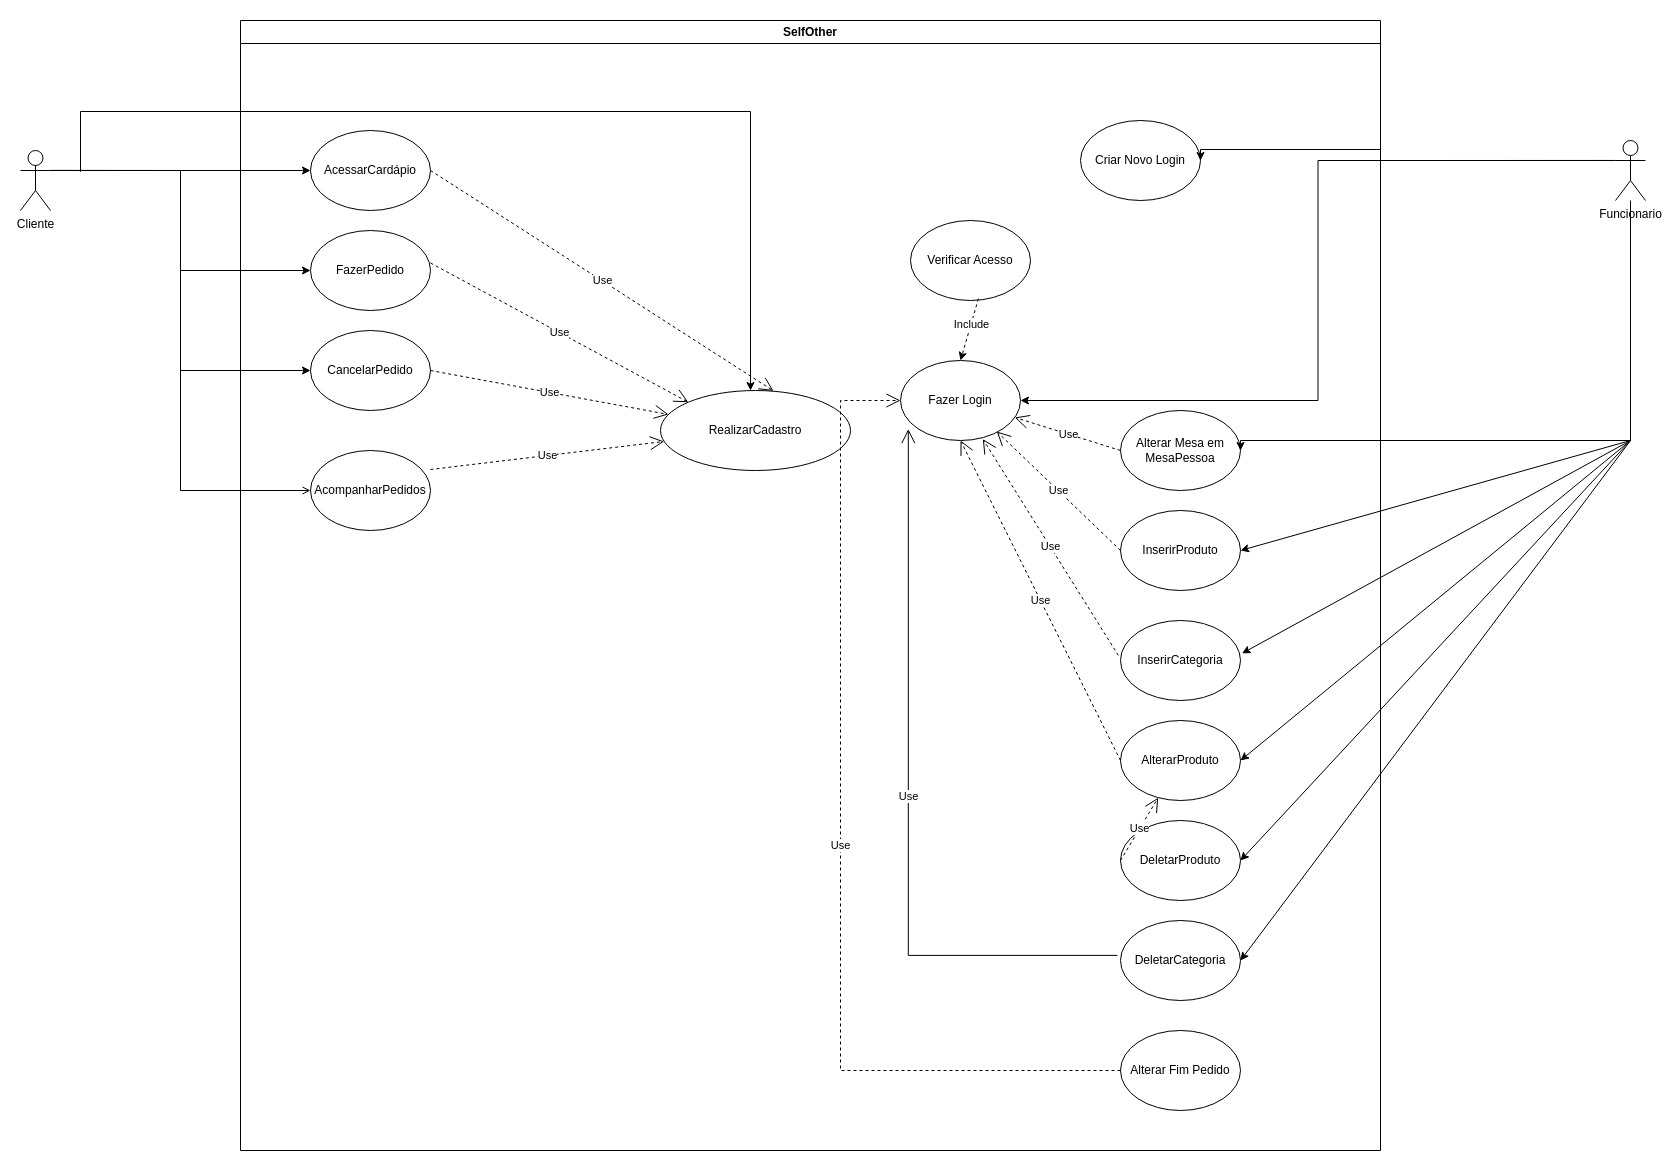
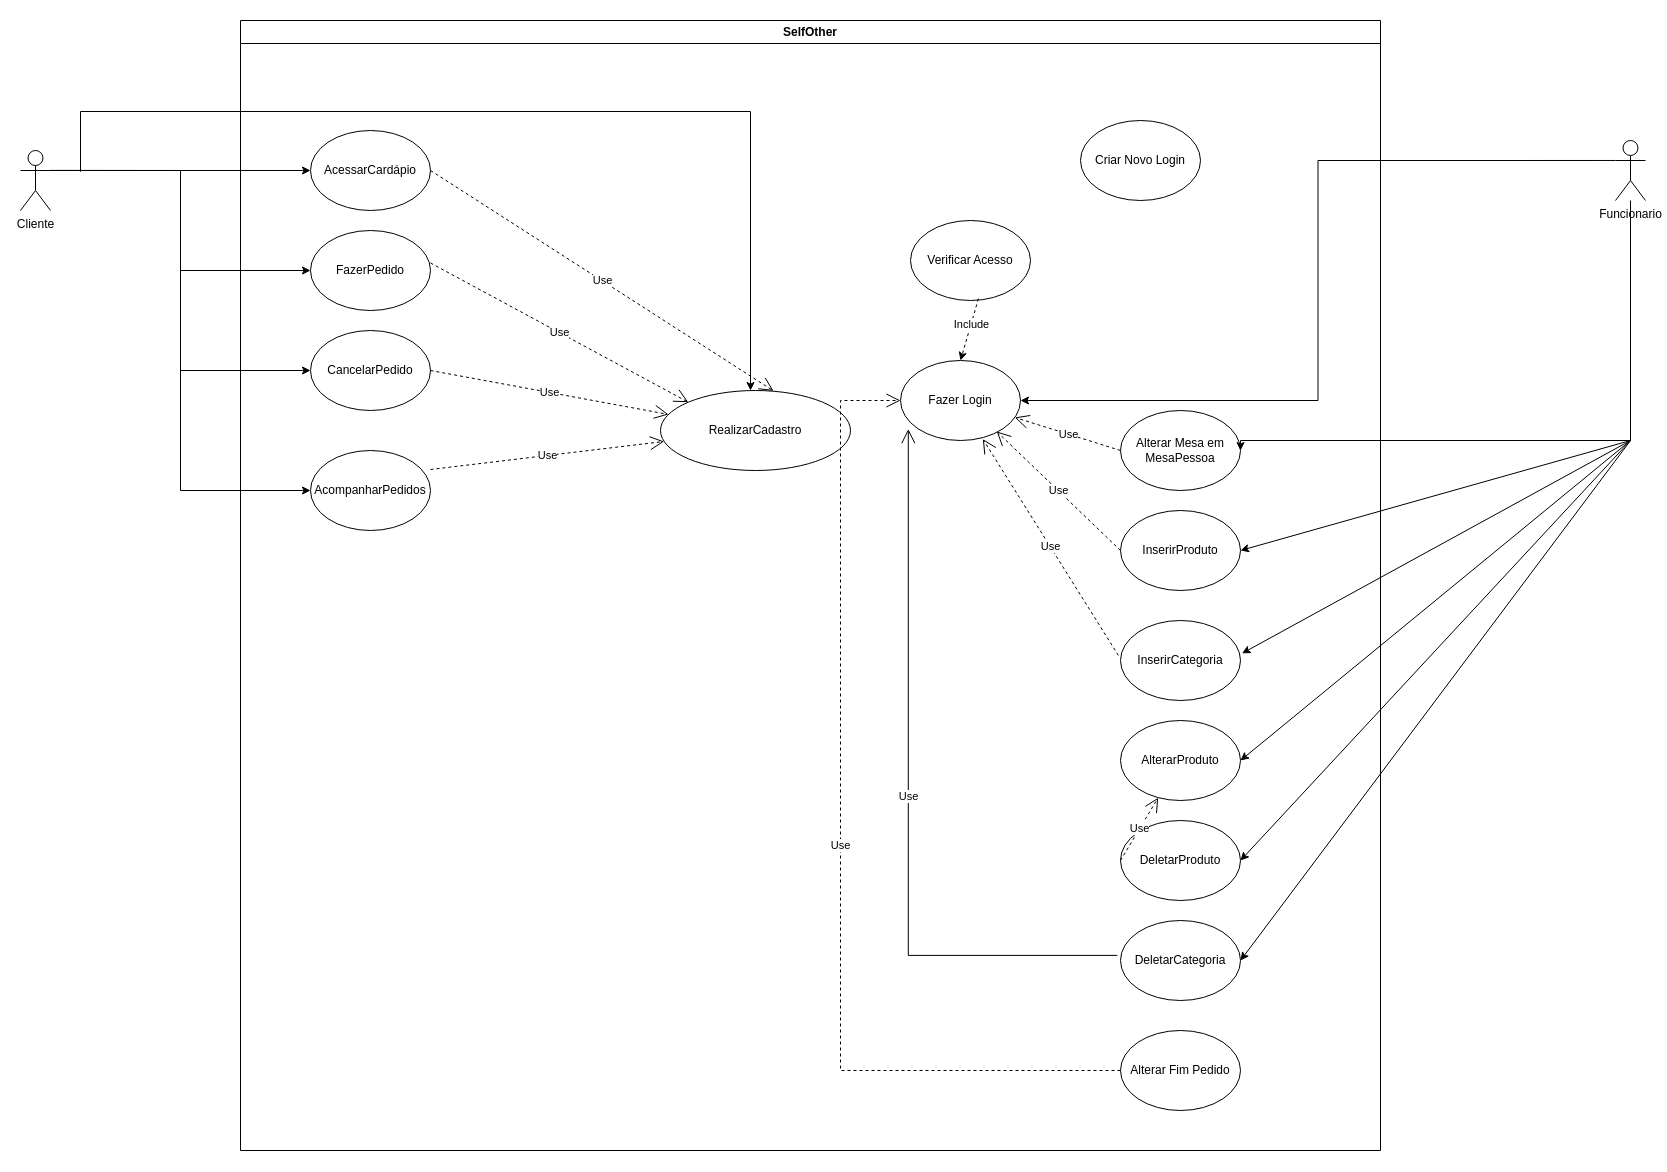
edge "Funcionario" -> "Criar Novo Login": removed
edge "Cliente" -> "AcompanharPedidos": arrowhead open -> classic
edge "AlterarProduto" -> "Fazer Login": removed, label "Use"
